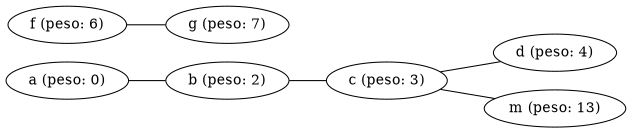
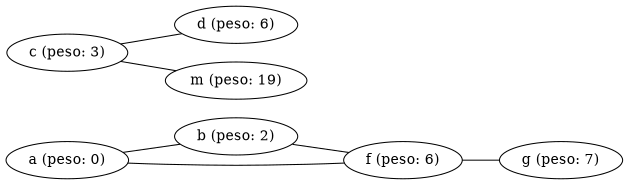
node "d (peso: 4)": label "d (peso: 4)" -> "d (peso: 6)"
edge "b (peso: 2)" -- "c (peso: 3)": now "b (peso: 2)" -- "f (peso: 6)"
node "m (peso: 13)": label "m (peso: 13)" -> "m (peso: 19)"
edge "a (peso: 0)" -- "f (peso: 6)": added
